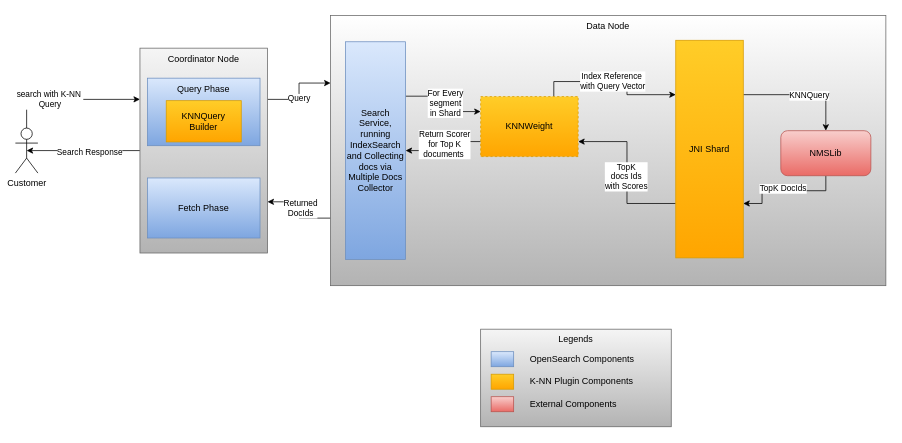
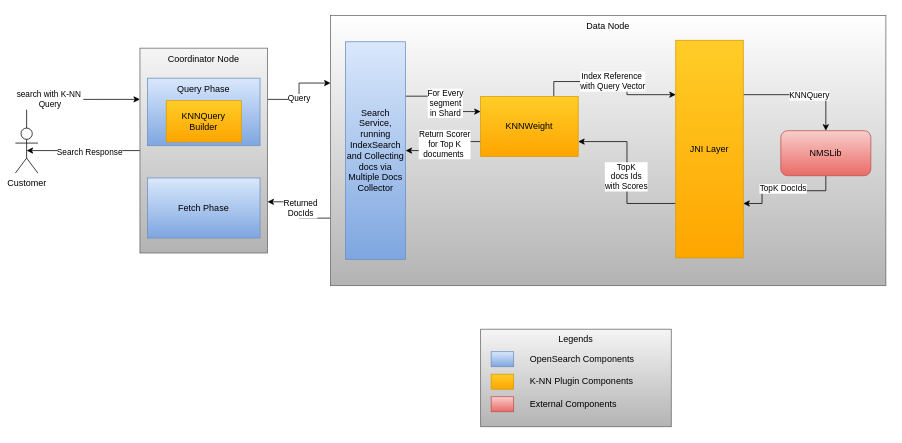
node "KNNWeight": style dashed -> solid
node "JNI Shard": label "JNI Shard" -> "JNI Layer"
